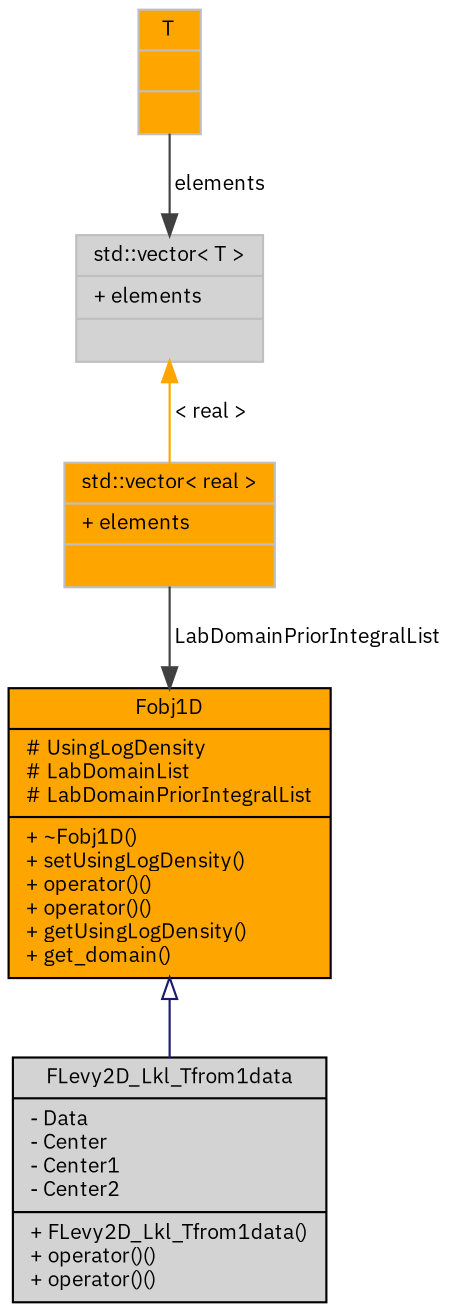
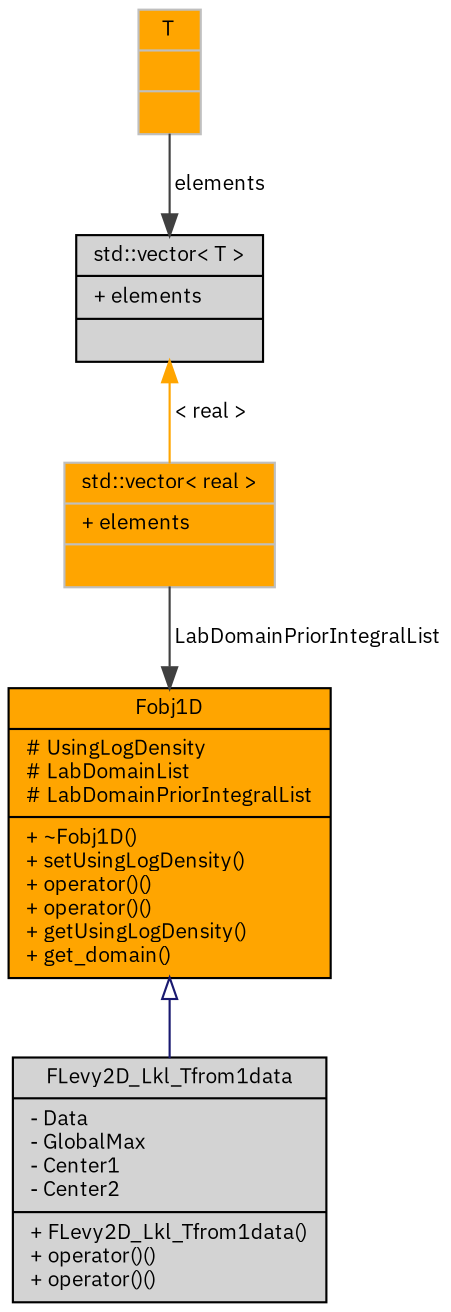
node "std::vector< T >": color grey75 -> black
node "FLevy2D_Lkl_Tfrom1data": text "- Center" -> "- GlobalMax"
